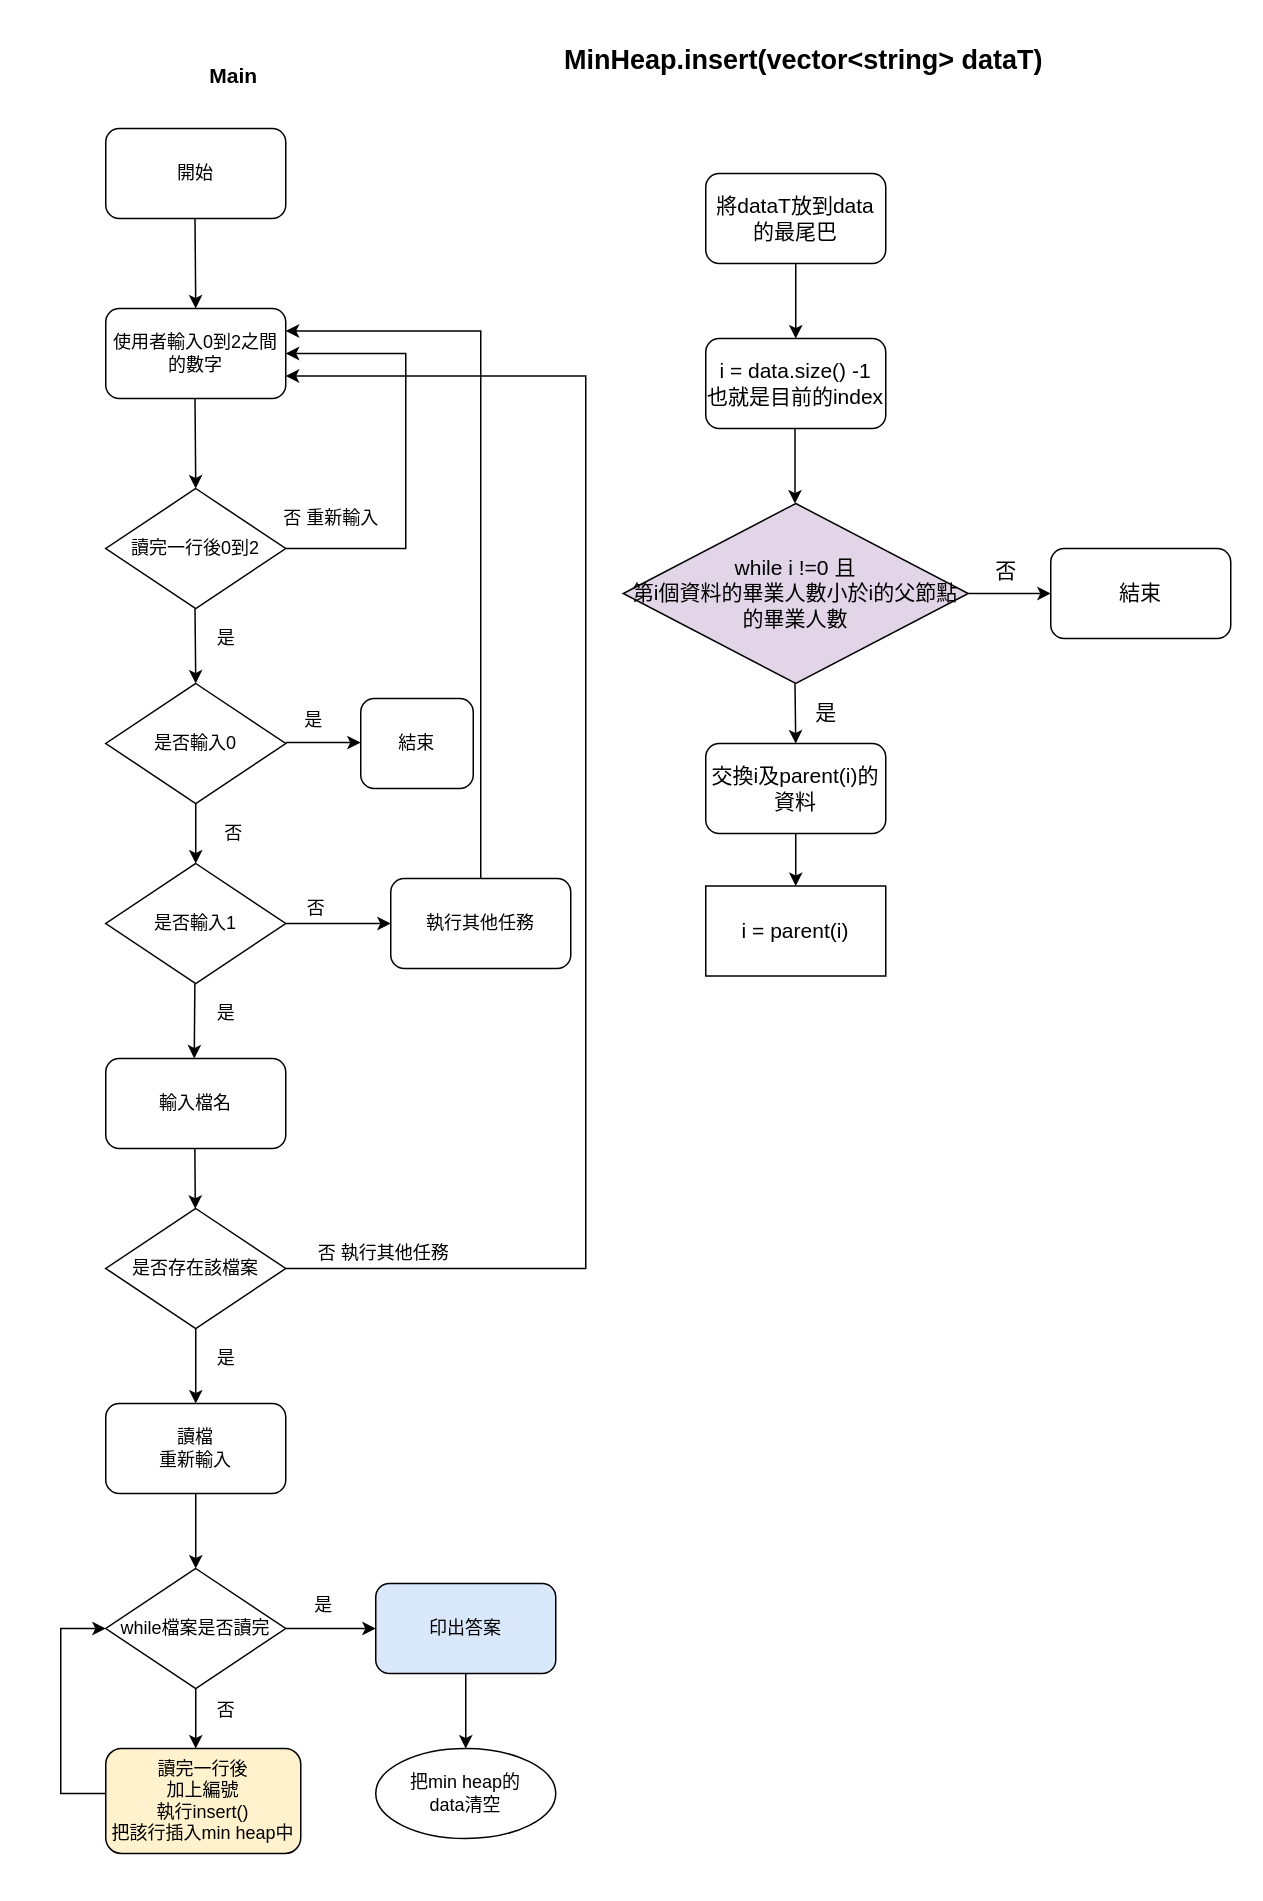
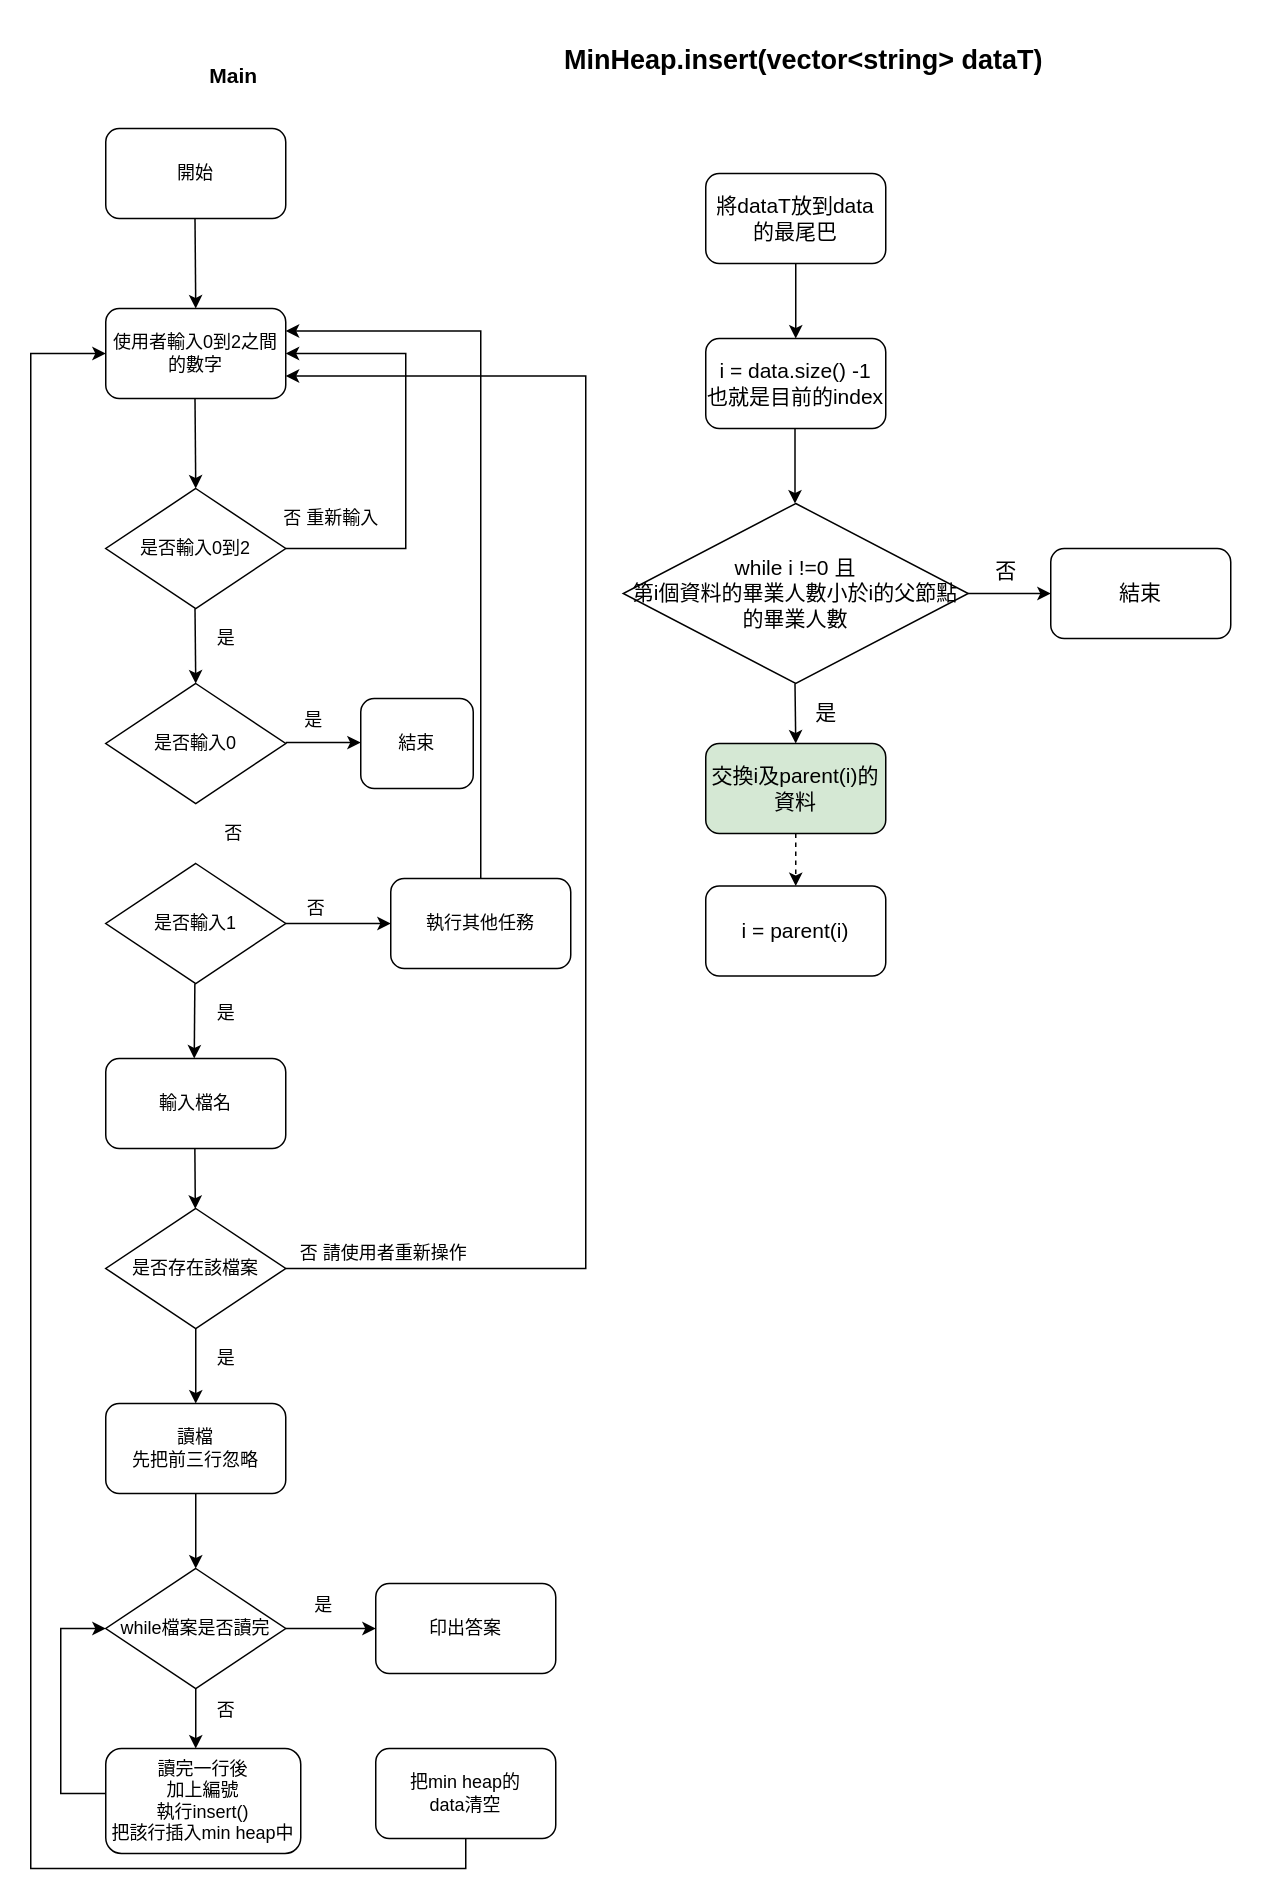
node "讀完一行後0到2": label "讀完一行後0到2" -> "是否輸入0到2"
node "while i !=0 且 第i個資料的畢業人數小於i的父節點的畢業人數": fillcolor #e1d5e7 -> #ffffff
node "交換i及parent(i)的資料": fillcolor #ffffff -> #d5e8d4
edge "是否輸入0" -> "是否輸入1": removed
edge "交換i及parent(i)的資料" -> "i = parent(i)": style solid -> dashed
node "i = parent(i)": shape rectangle -> rounded rectangle
node "否 執行其他任務": label "否 執行其他任務" -> "否 請使用者重新操作"
edge "把min heap的 data清空" -> "使用者輸入0到2之間的數字": added
node "讀檔 重新輸入": label "讀檔 重新輸入" -> "讀檔 先把前三行忽略"
node "印出答案": fillcolor #dae8fc -> #ffffff
edge "印出答案" -> "把min heap的 data清空": removed
node "把min heap的 data清空": shape ellipse -> rounded rectangle
node "讀完一行後 加上編號 執行insert() 把該行插入min heap中": fillcolor #fff2cc -> #ffffff
